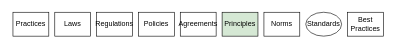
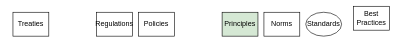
node "Practices": label "Practices" -> "Treaties"
node "Laws": removed
node "Agreements": removed
node "Best Practices": moved (366, 24) -> (372, 18)
